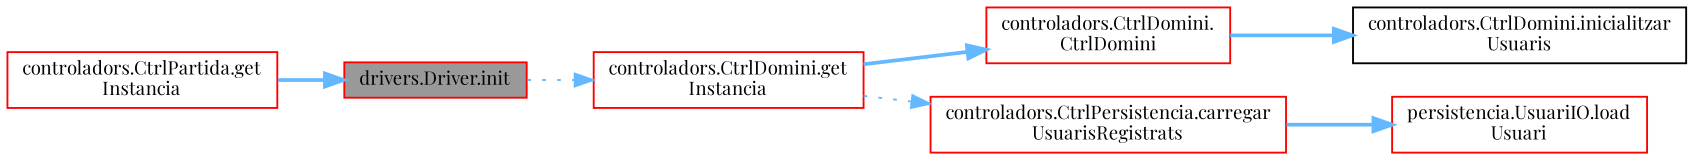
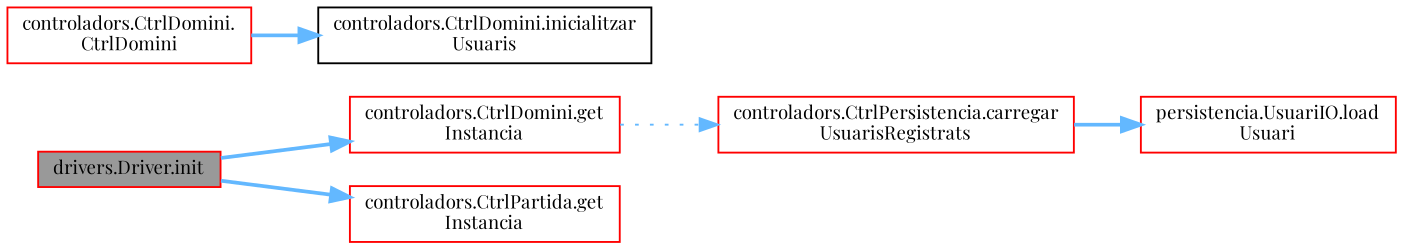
edge "controladors.CtrlDomini.get Instancia" -> "controladors.CtrlDomini. CtrlDomini": removed
edge "controladors.CtrlPartida.get Instancia" -> "drivers.Driver.init": reversed
edge "drivers.Driver.init" -> "controladors.CtrlDomini.get Instancia": style dotted -> bold
